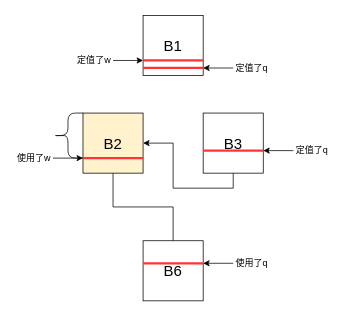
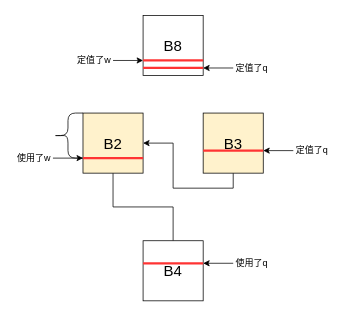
node "B1": label "B1" -> "B8"
node "B3": fillcolor #ffffff -> #fff2cc
node "B6": label "B6" -> "B4"
